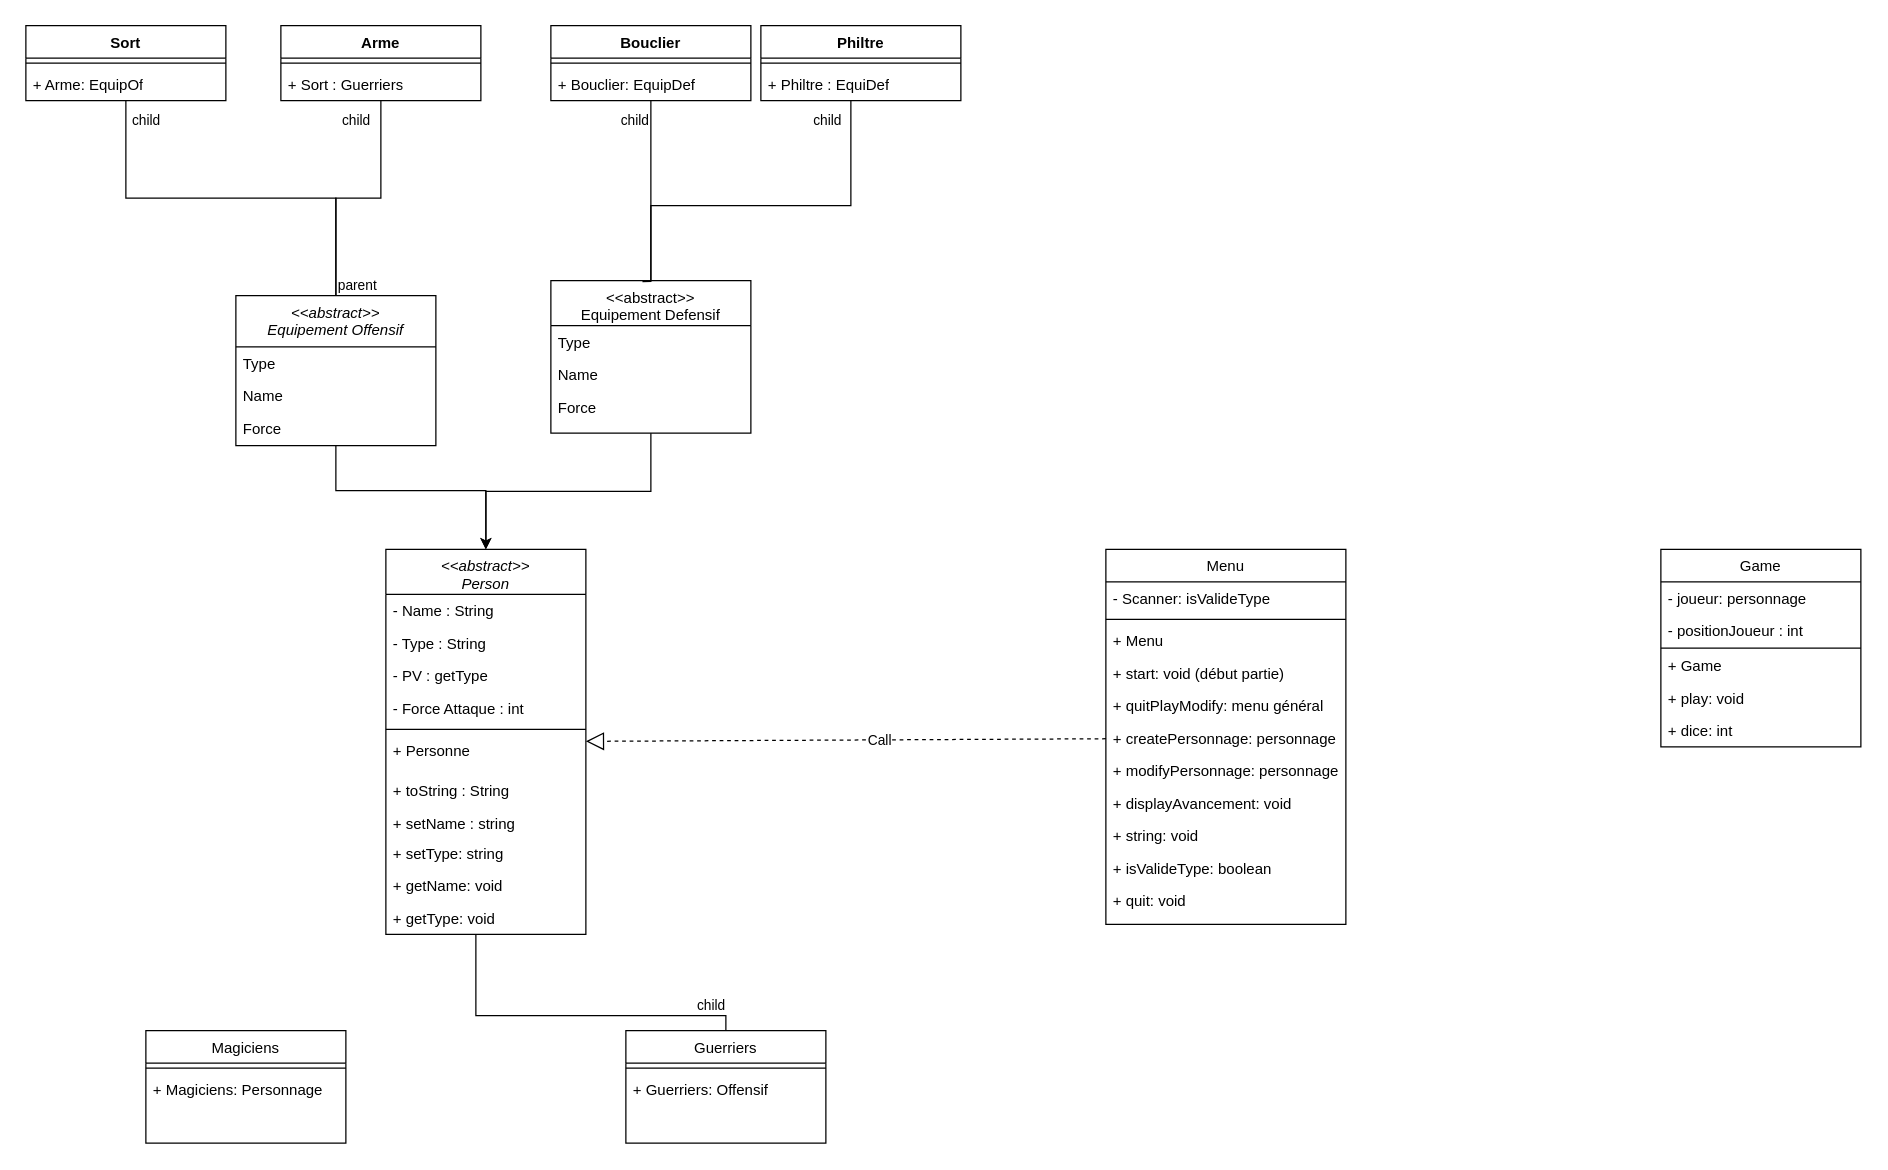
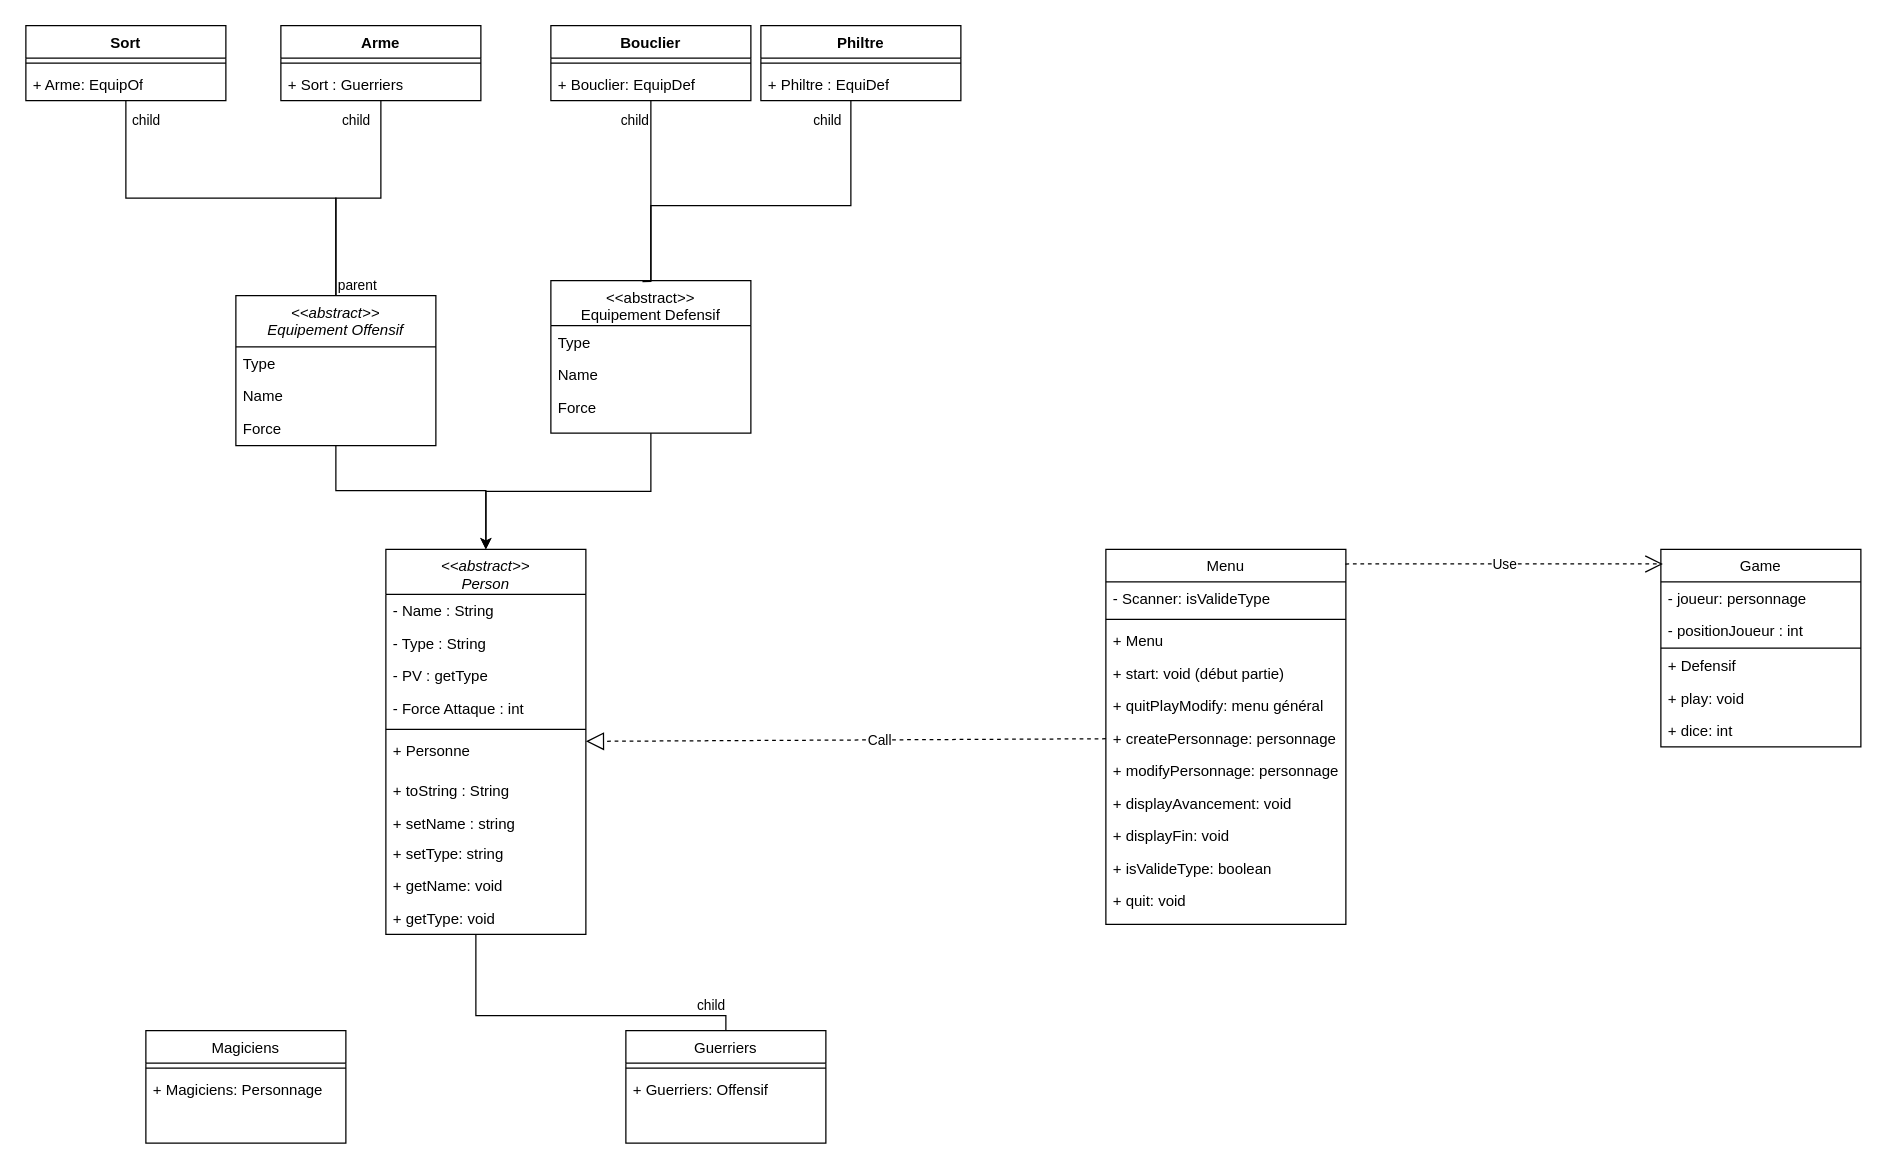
edge "Menu" -> "Game": added, label "Use"
node "+ Game": label "+ Game" -> "+ Defensif"
node "+ string: void": label "+ string: void" -> "+ displayFin: void"
